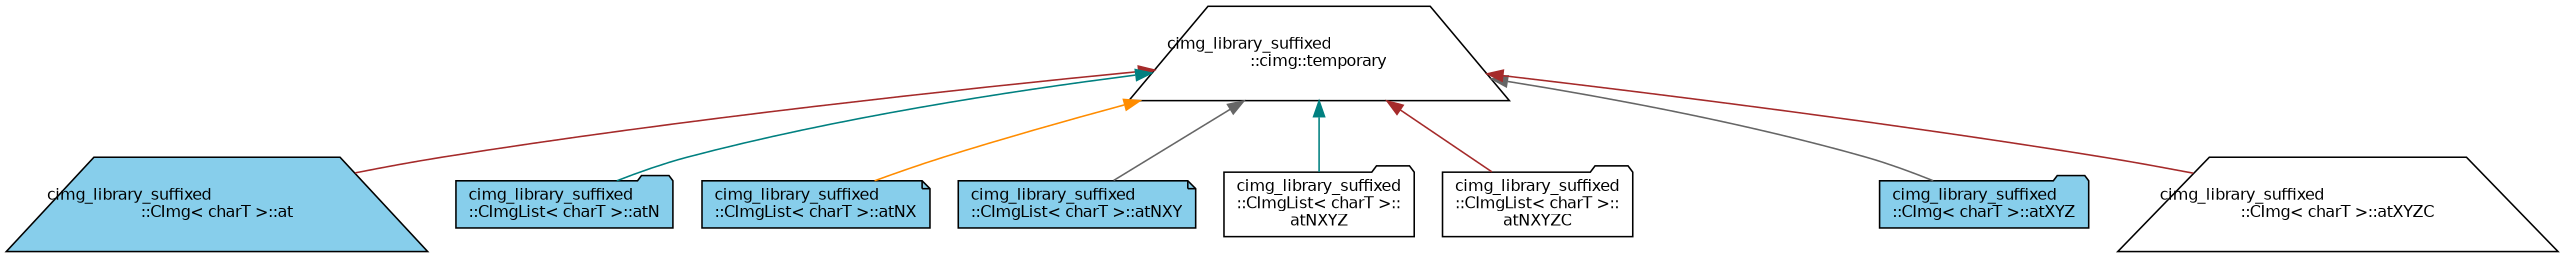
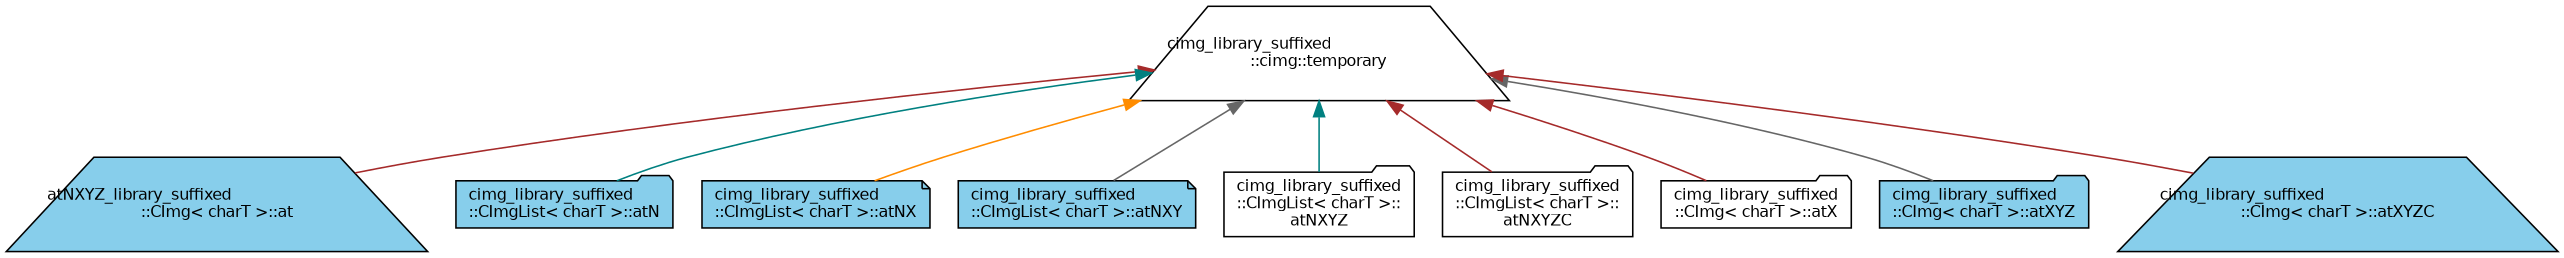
node "cimg_library_suffixed ::CImg< charT >::at": label "cimg_library_suffixed ::CImg< charT >::at" -> "atNXYZ_library_suffixed ::CImg< charT >::at"
node "cimg_library_suffixed ::CImg< charT >::atX": added
node "cimg_library_suffixed ::CImg< charT >::atXYZC": fillcolor white -> skyblue
